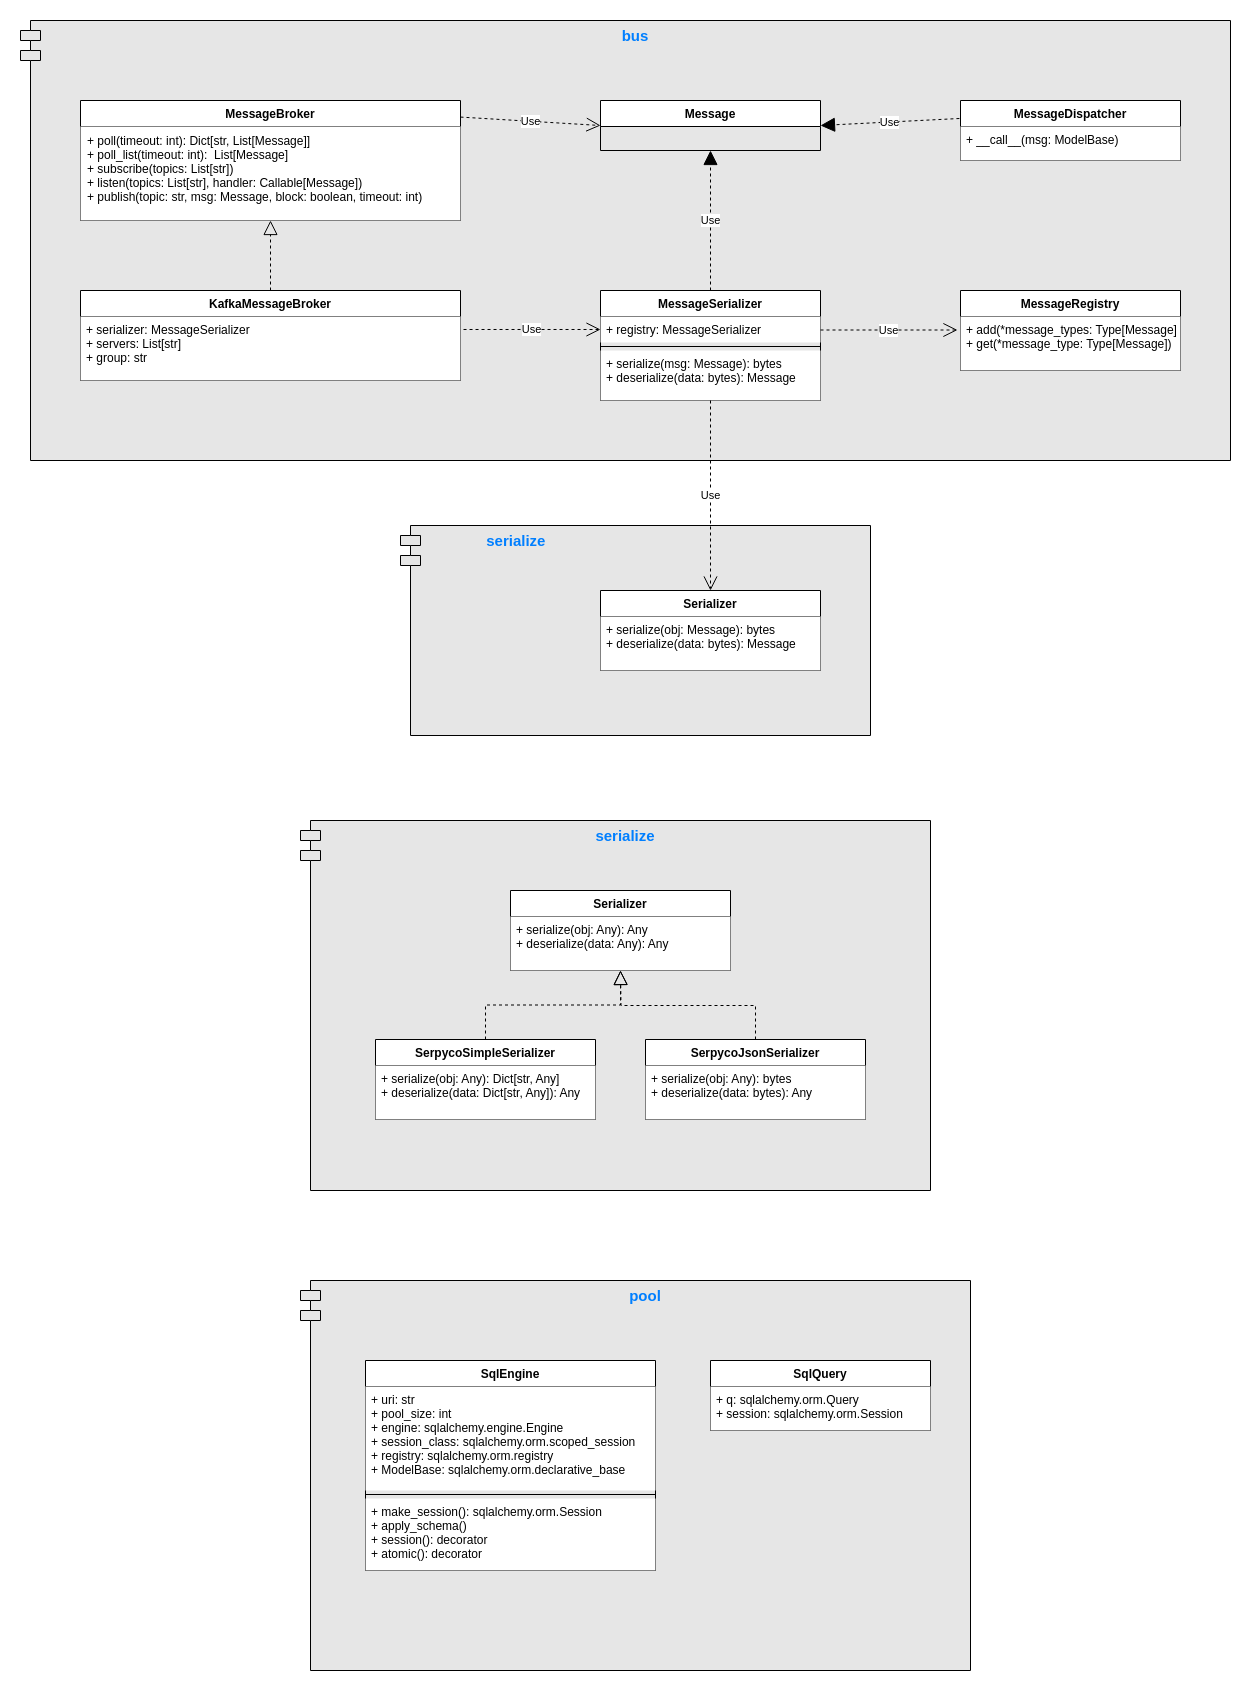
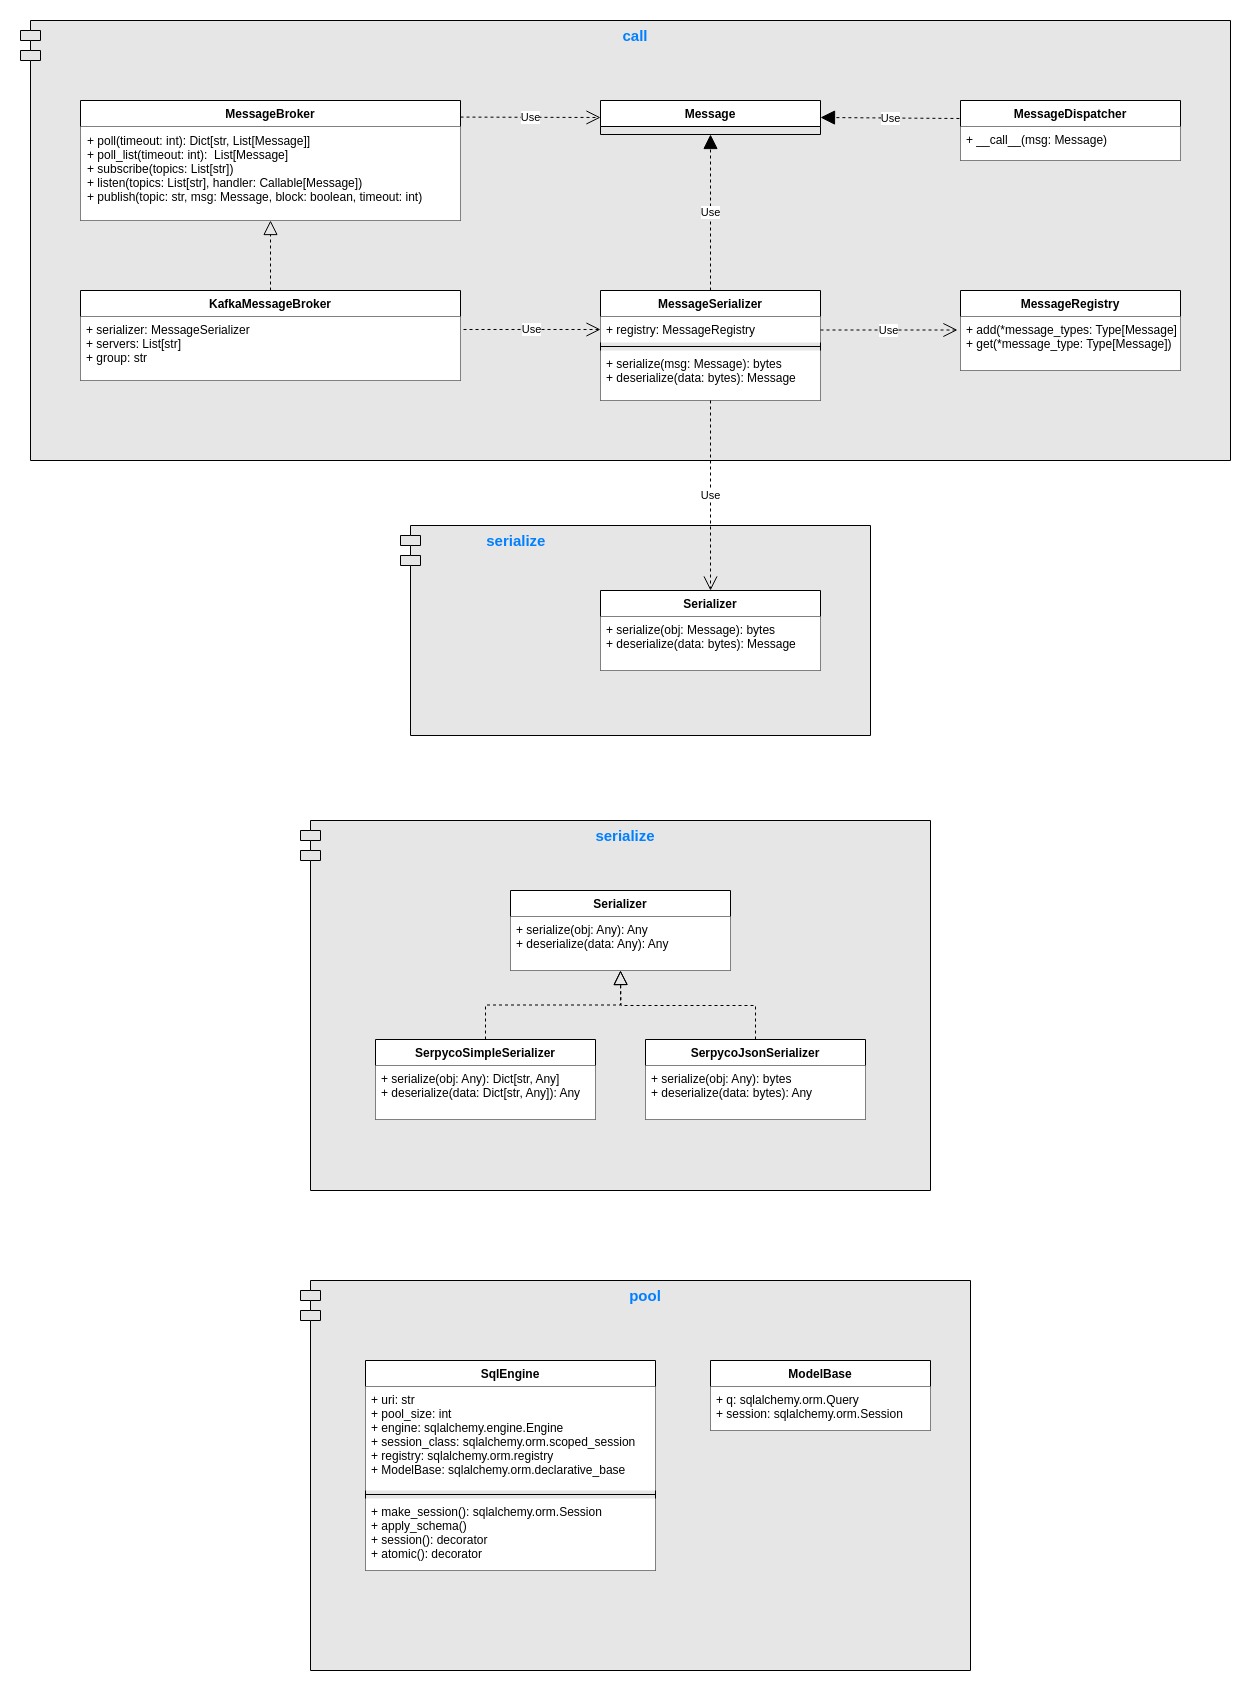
node "bus": label "bus" -> "call"
node "Message": size 220x50 -> 220x34
node "+ __call__(msg: ModelBase)": label "+ __call__(msg: ModelBase)" -> "+ __call__(msg: Message)"
node "+ registry: MessageSerializer": label "+ registry: MessageSerializer" -> "+ registry: MessageRegistry"
node "SqlQuery": label "SqlQuery" -> "ModelBase"
